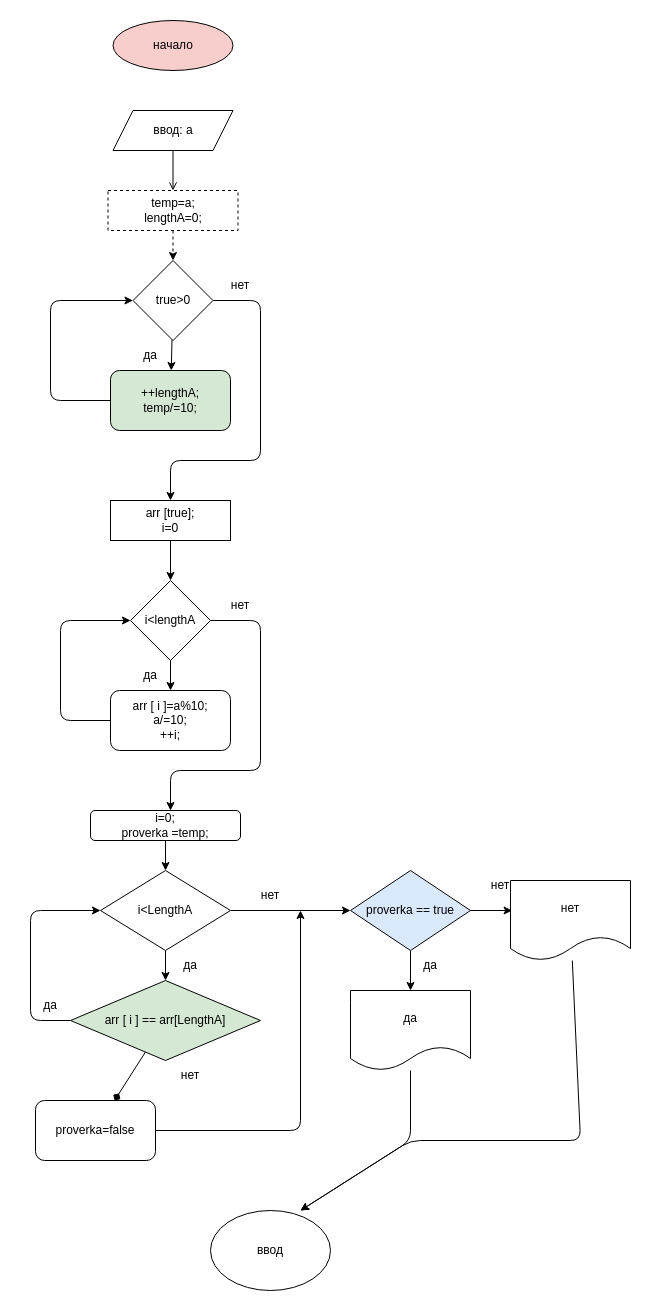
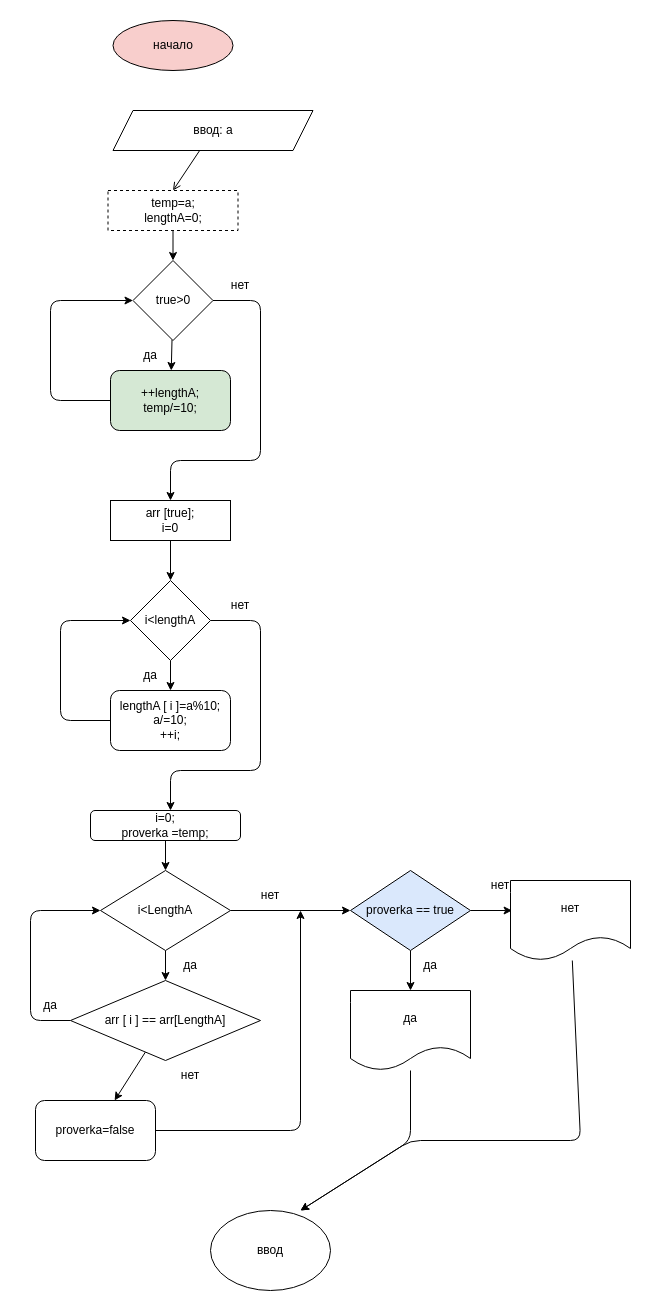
node "ввод: a": size 120x40 -> 200x40
edge "temp=a; lengthA=0;" -> "true>0": style dashed -> solid
node "arr [ i ]=a%10; a/=10; ++i;": label "arr [ i ]=a%10; a/=10; ++i;" -> "lengthA [ i ]=a%10; a/=10; ++i;"
node "arr [ i ] == arr[LengthA]": fillcolor #d5e8d4 -> #ffffff
edge "arr [ i ] == arr[LengthA]" -> "proverka=false": arrowhead diamond -> classic
